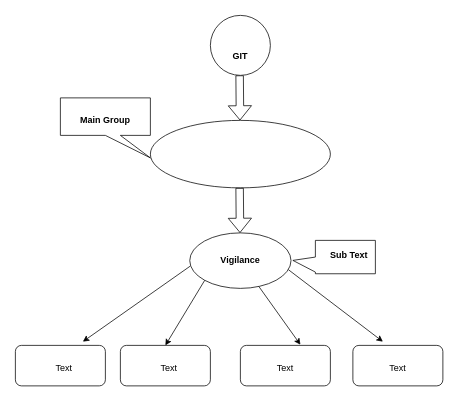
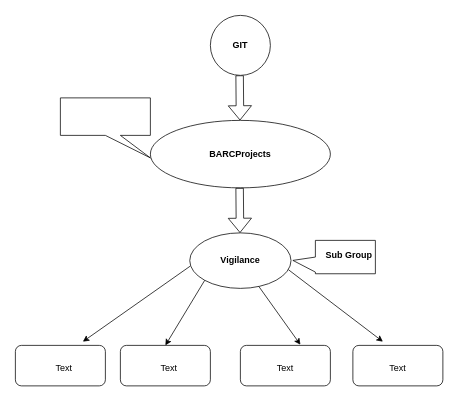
node "GIT": moved (240, 57) -> (240, 45)
node "Main Group": removed
node "BARCProjects": added
node "Sub Text": label "Sub Text" -> "Sub Group"
